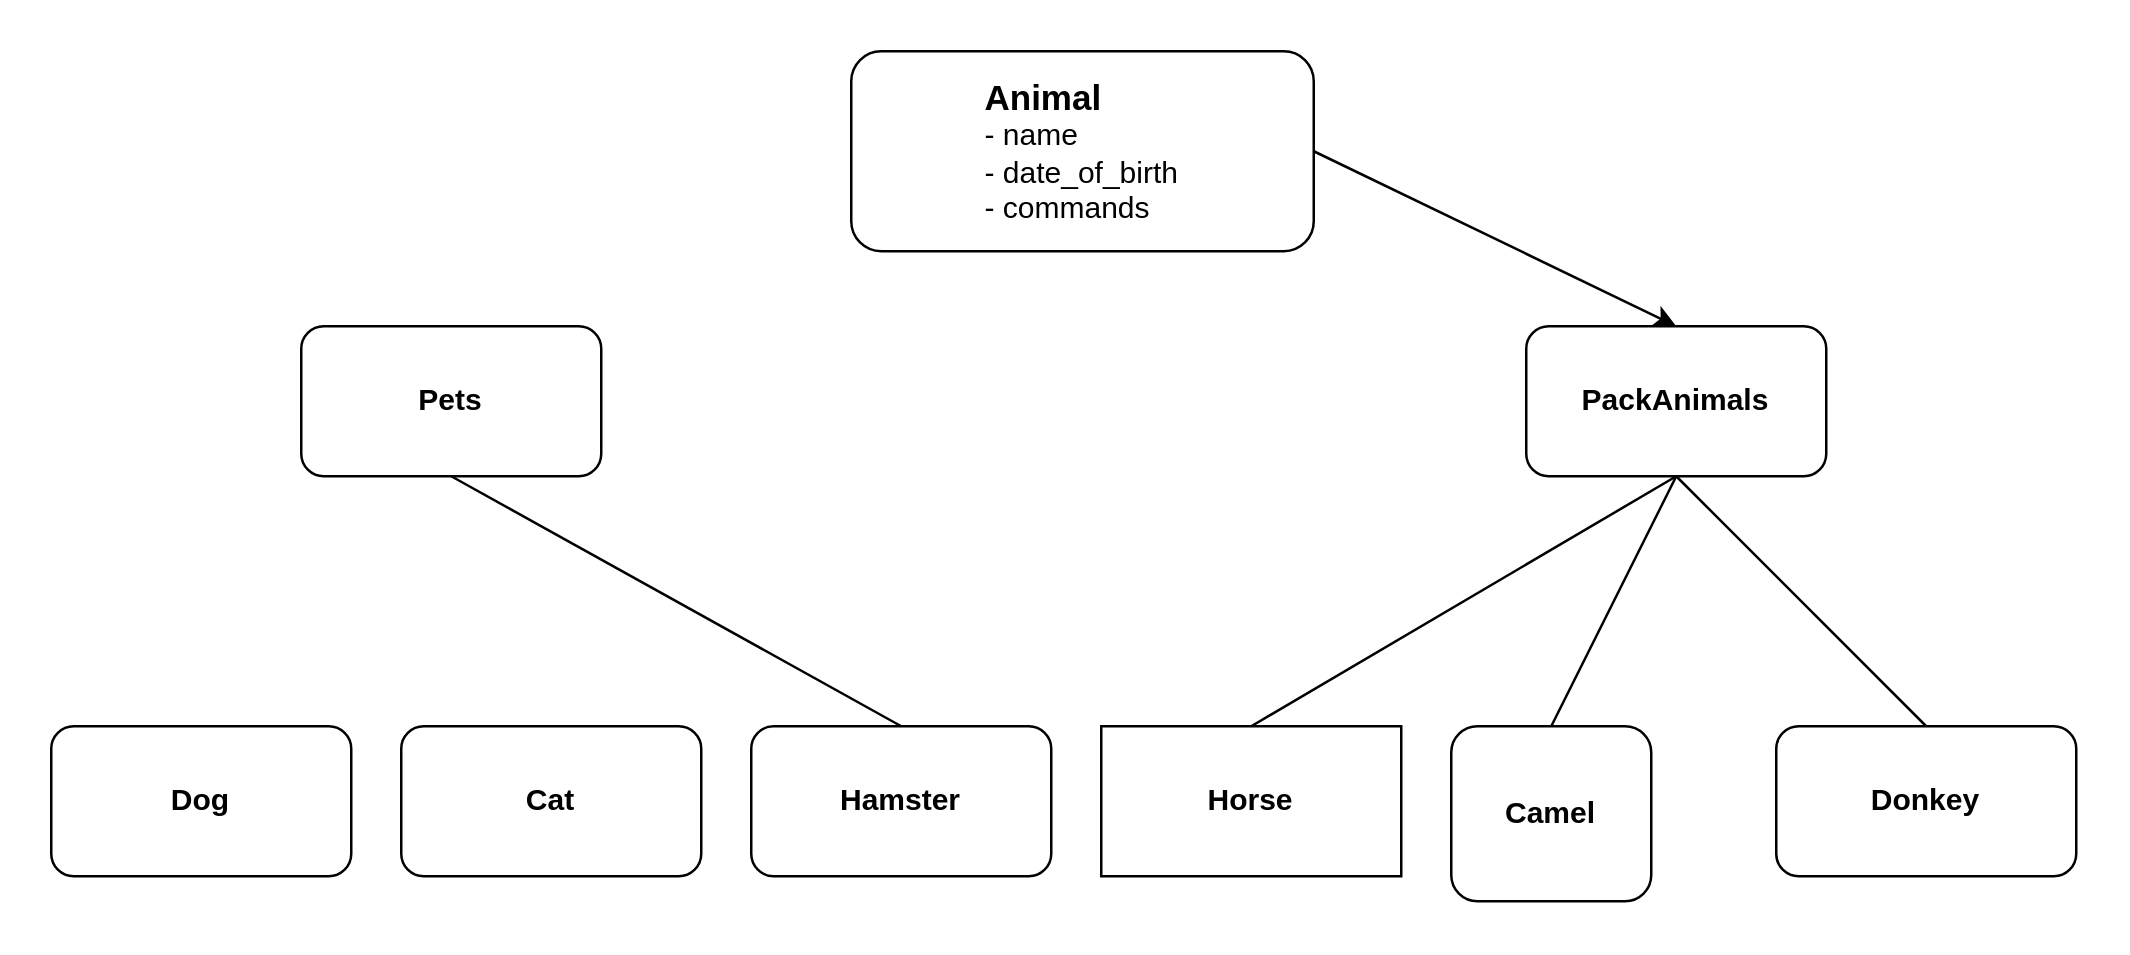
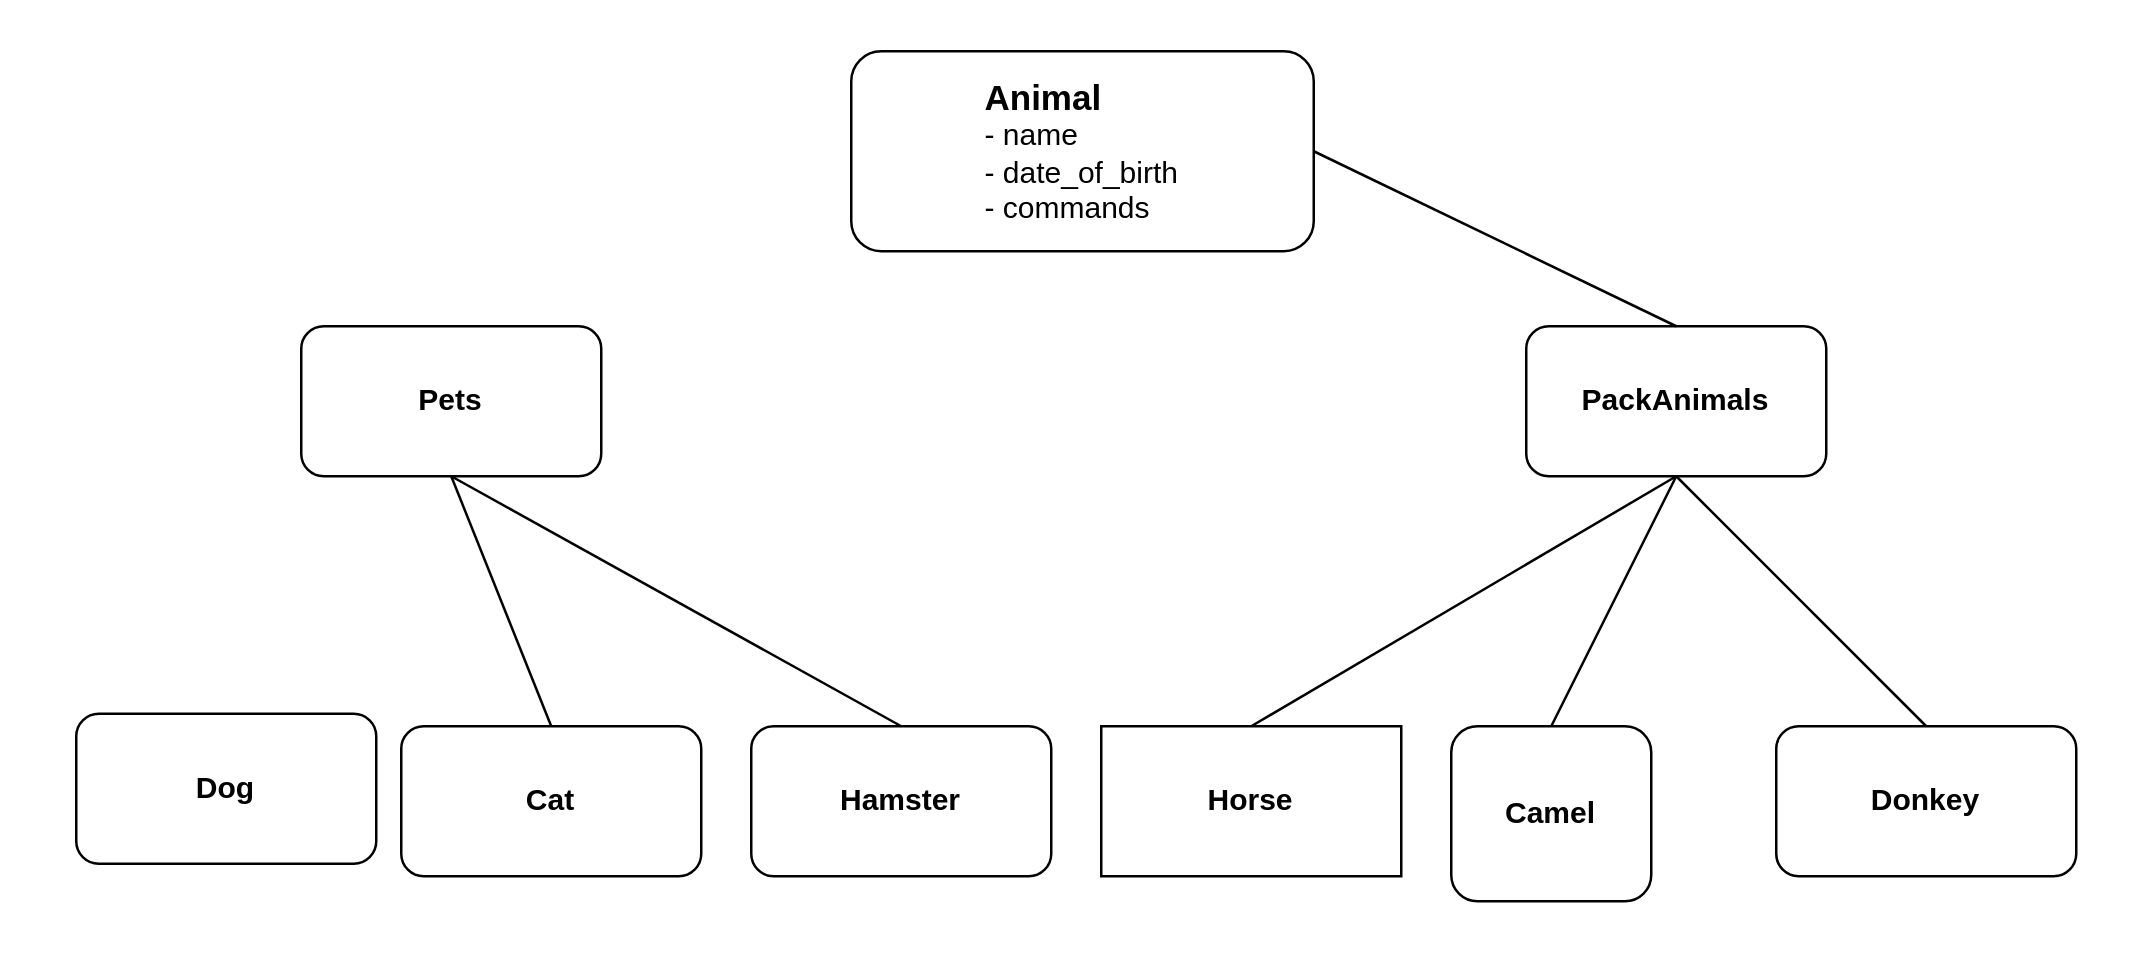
edge "Animal - name - date_of_birth - commands" -> "PackAnimals": arrowhead classic -> none
edge "Pets" -- "Cat": added
node "Dog": moved (201, 801) -> (226, 789)
